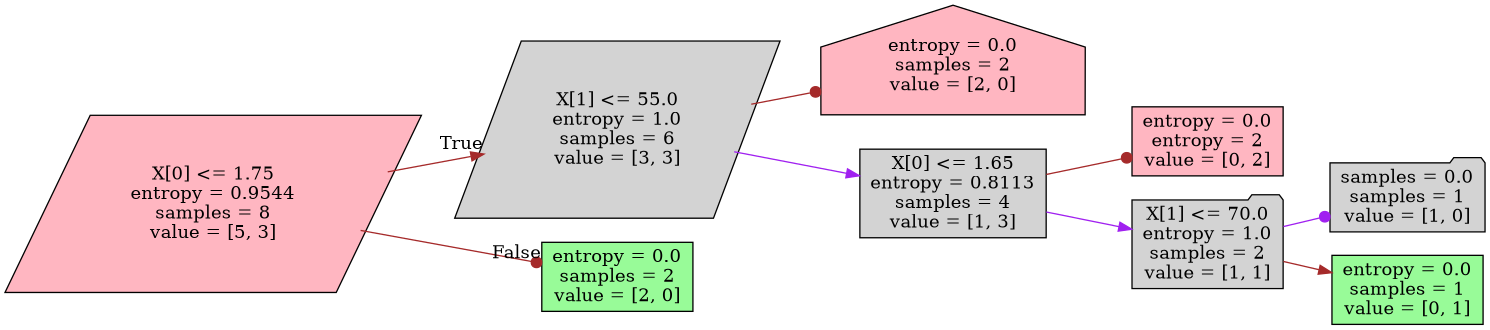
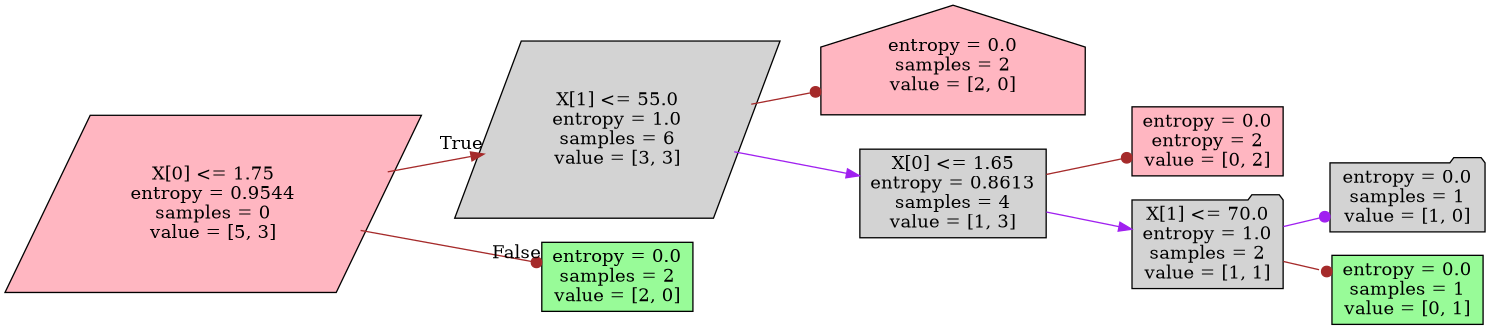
node "X[0] <= 1.65 entropy = 0.8113 samples = 4 value = [1, 3]": label "X[0] <= 1.65 entropy = 0.8113 samples = 4 value = [1, 3]" -> "X[0] <= 1.65 entropy = 0.8613 samples = 4 value = [1, 3]"
node "samples = 0.0 samples = 1 value = [1, 0]": label "samples = 0.0 samples = 1 value = [1, 0]" -> "entropy = 0.0 samples = 1 value = [1, 0]"
node "X[0] <= 1.75 entropy = 0.9544 samples = 8 value = [5, 3]": label "X[0] <= 1.75 entropy = 0.9544 samples = 8 value = [5, 3]" -> "X[0] <= 1.75 entropy = 0.9544 samples = 0 value = [5, 3]"
edge "X[1] <= 70.0 entropy = 1.0 samples = 2 value = [1, 1]" -> "entropy = 0.0 samples = 1 value = [0, 1]": arrowhead normal -> dot
